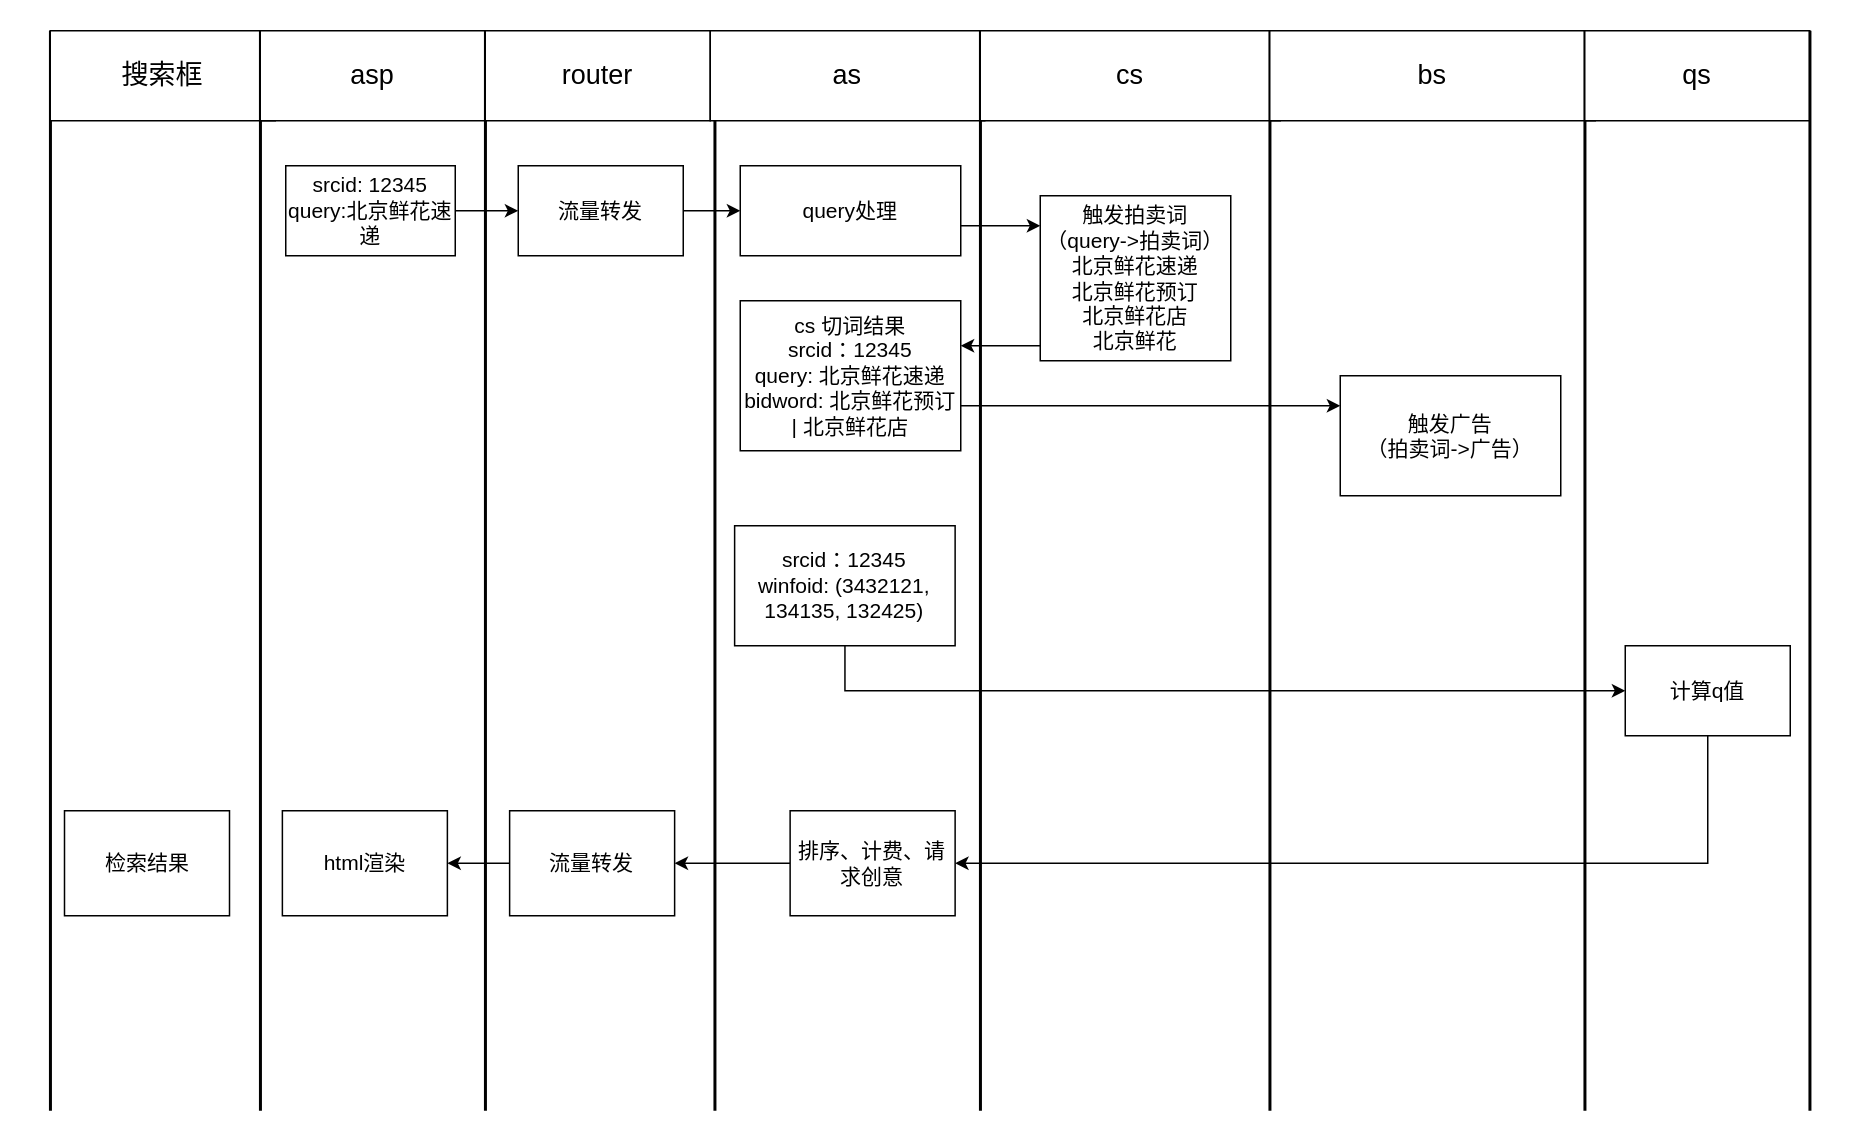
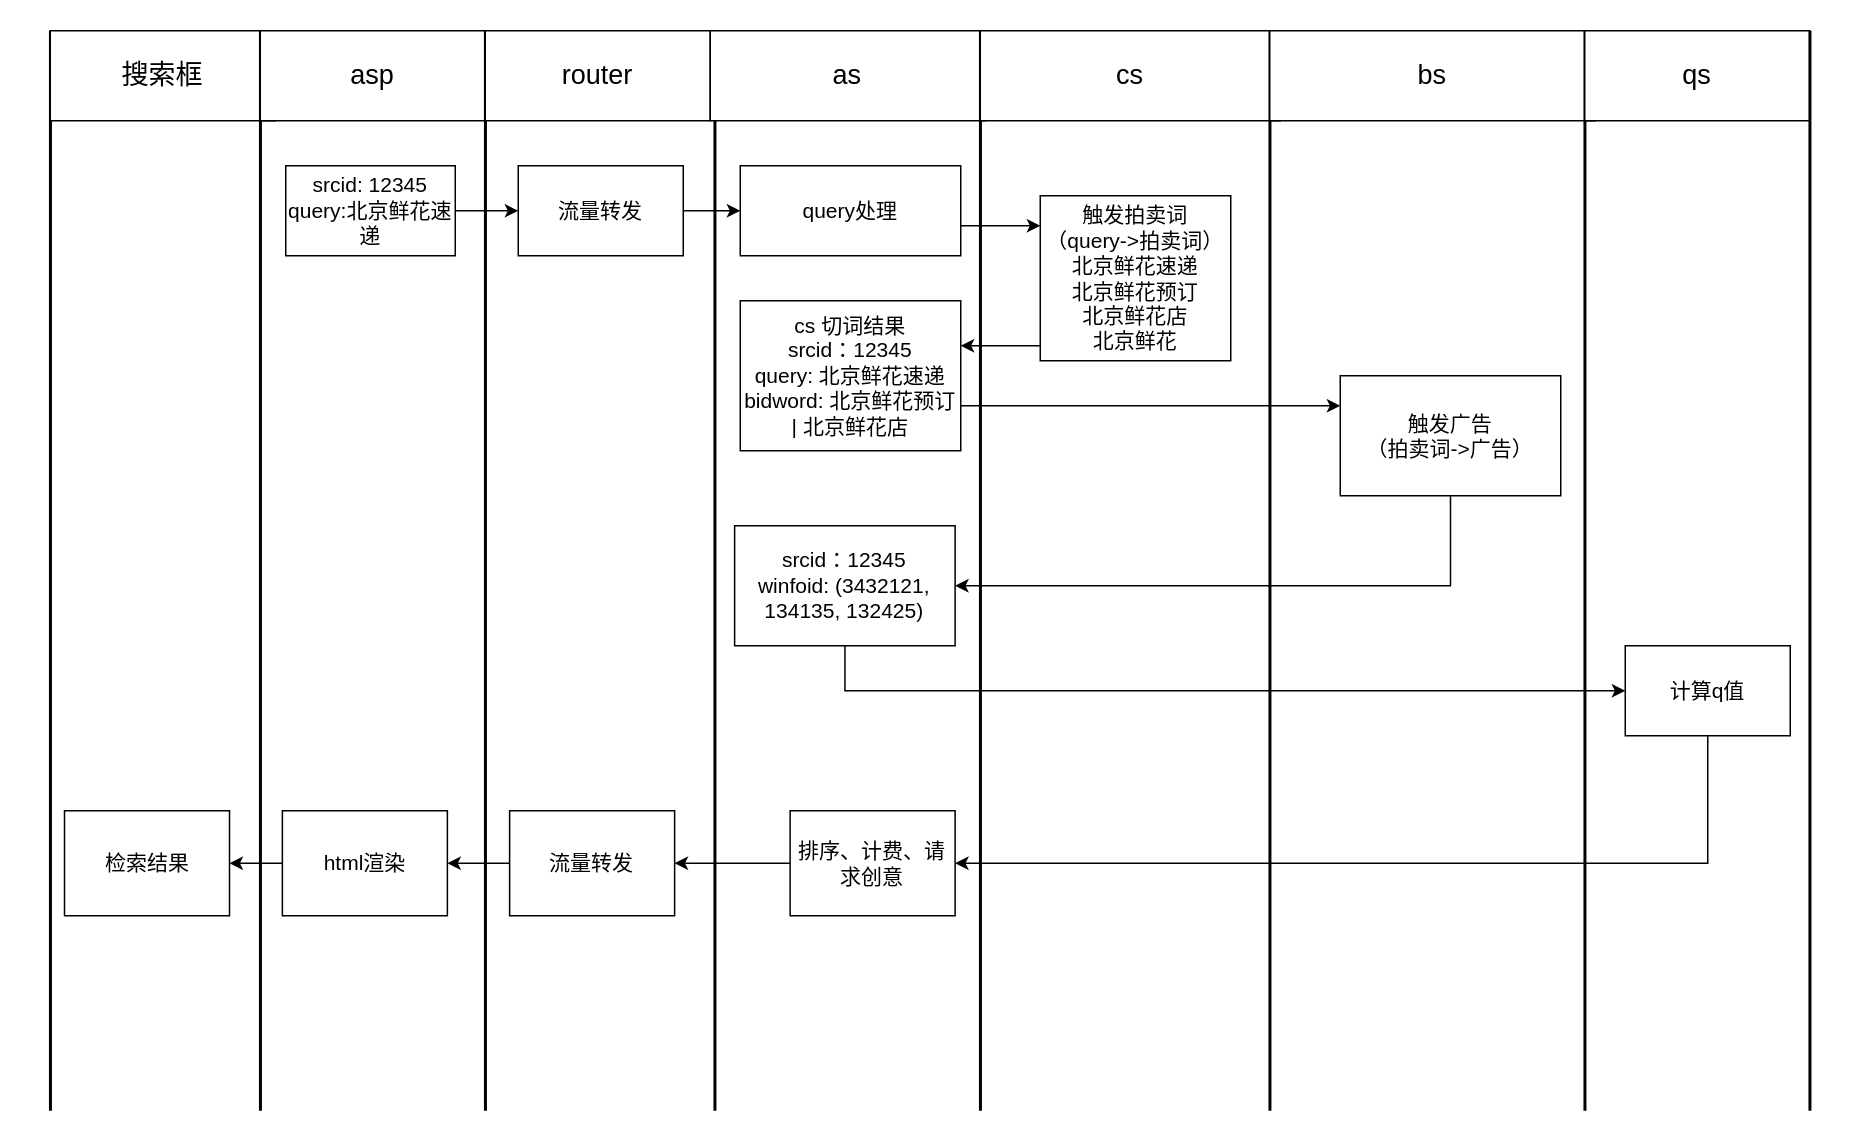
edge "触发广告 （拍卖词->广告）" -> "srcid：12345 winfoid: (3432121, 134135, 132425)": added
edge "html渲染" -> "检索结果": added
